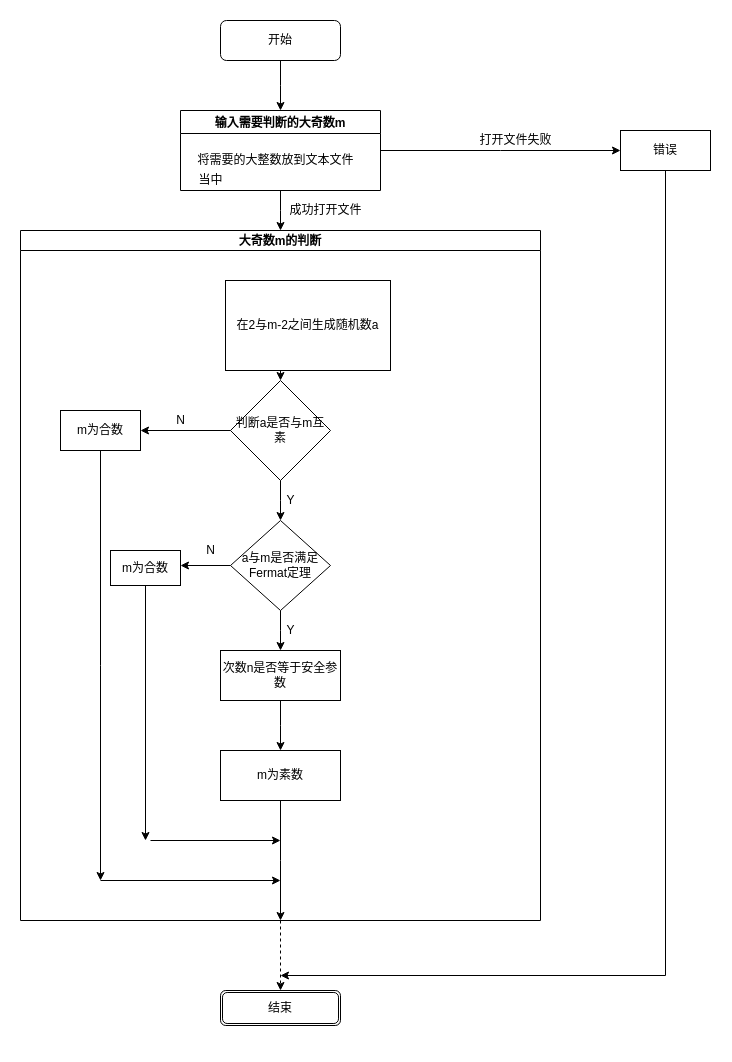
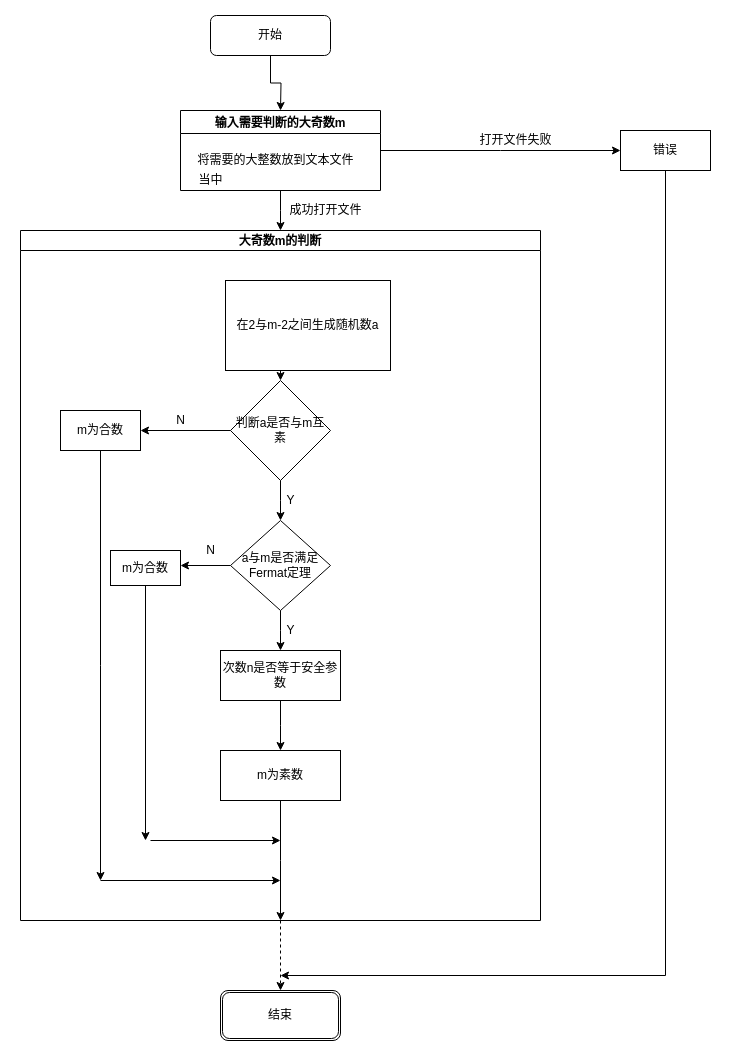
node "开始": moved (281, 41) -> (271, 36)
node "结束": size 120x35 -> 120x50
